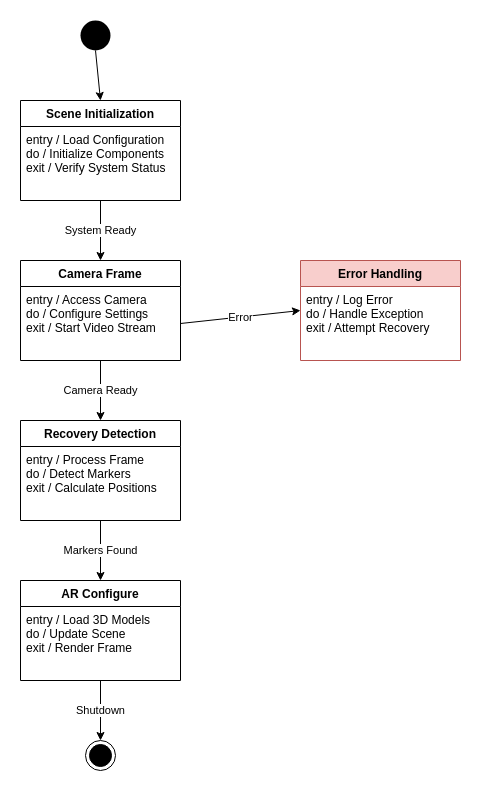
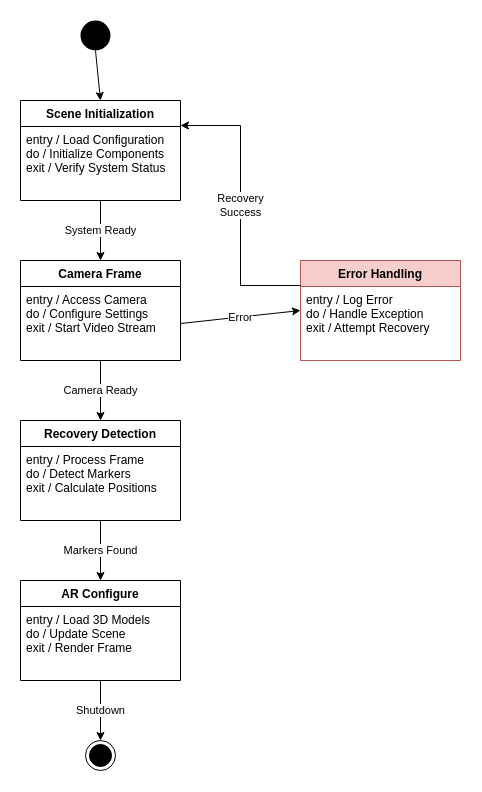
edge "Error Handling" -> "Scene Initialization": added, label "Recovery Success"
